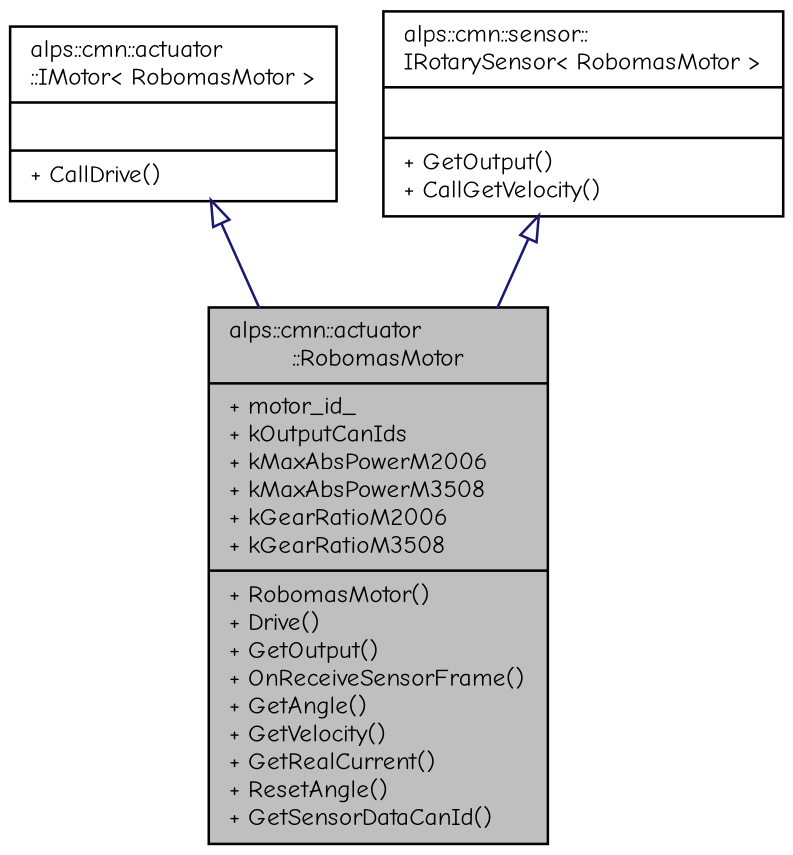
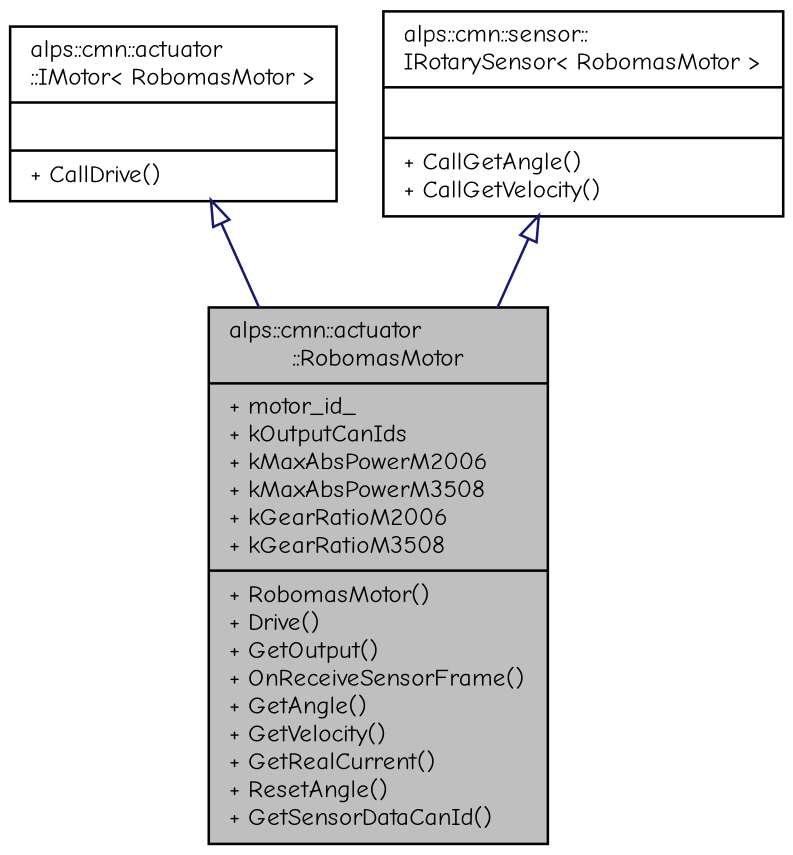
node "alps::cmn::sensor::": text "+ GetOutput()" -> "+ CallGetAngle()"
